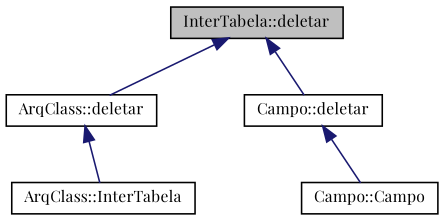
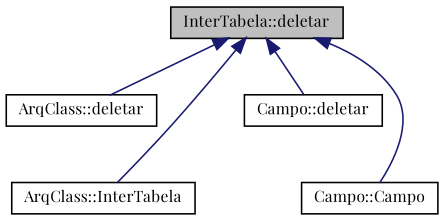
edge "Campo::Campo" -> "Campo::deletar": now "Campo::Campo" -> "InterTabela::deletar"
edge "ArqClass::InterTabela" -> "ArqClass::deletar": now "ArqClass::InterTabela" -> "InterTabela::deletar"
